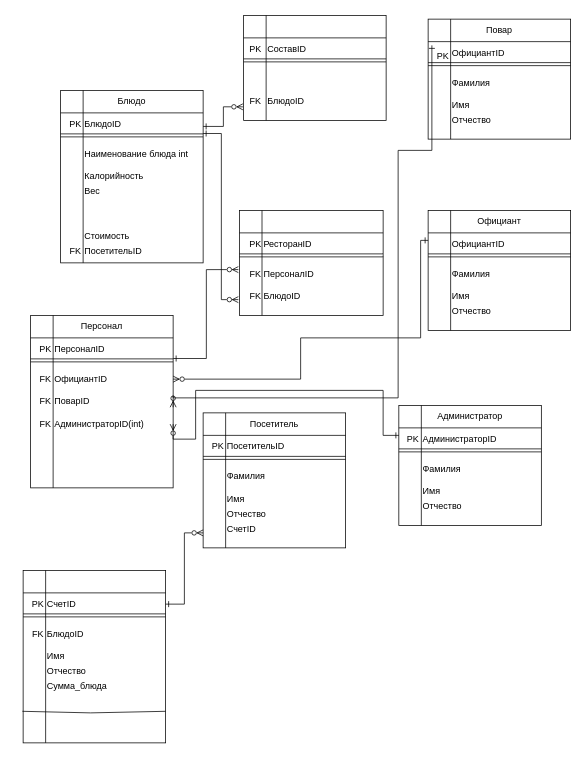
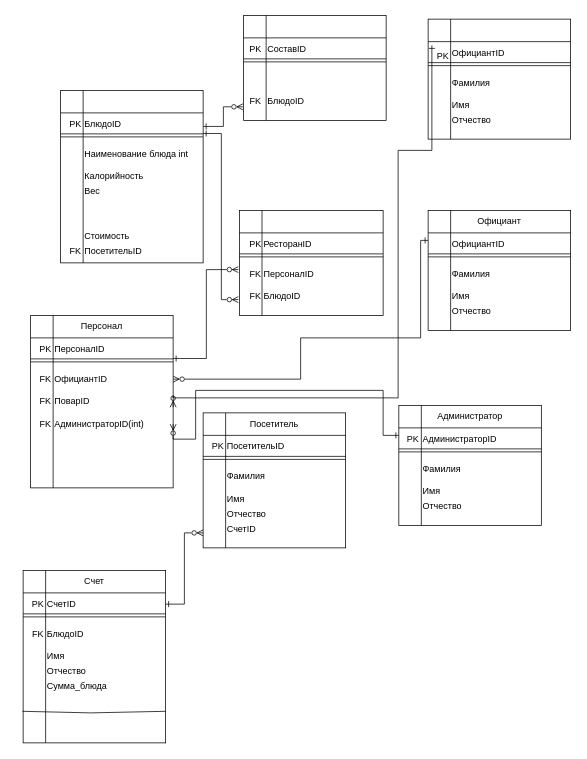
node "Повар": removed
node "Блюдо": removed
node "Счет": added
